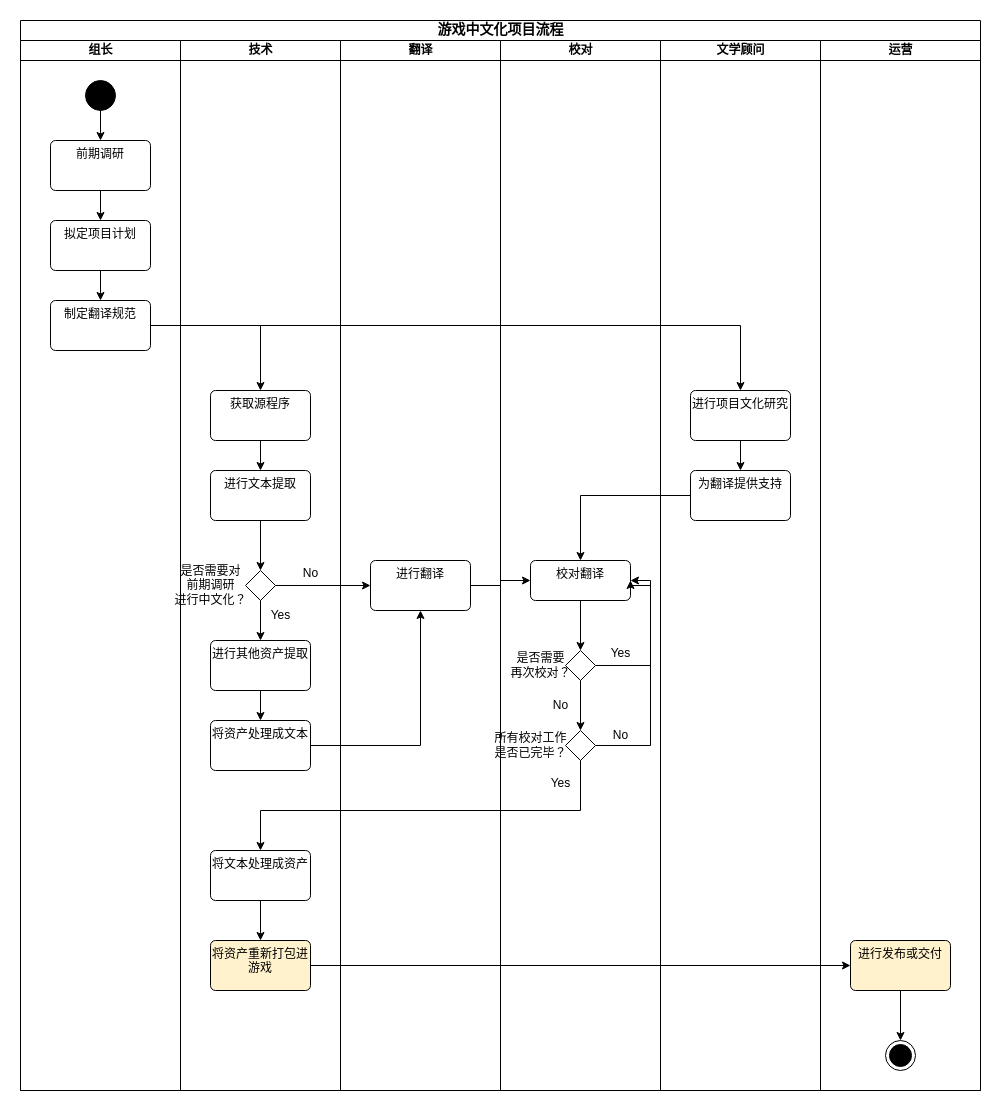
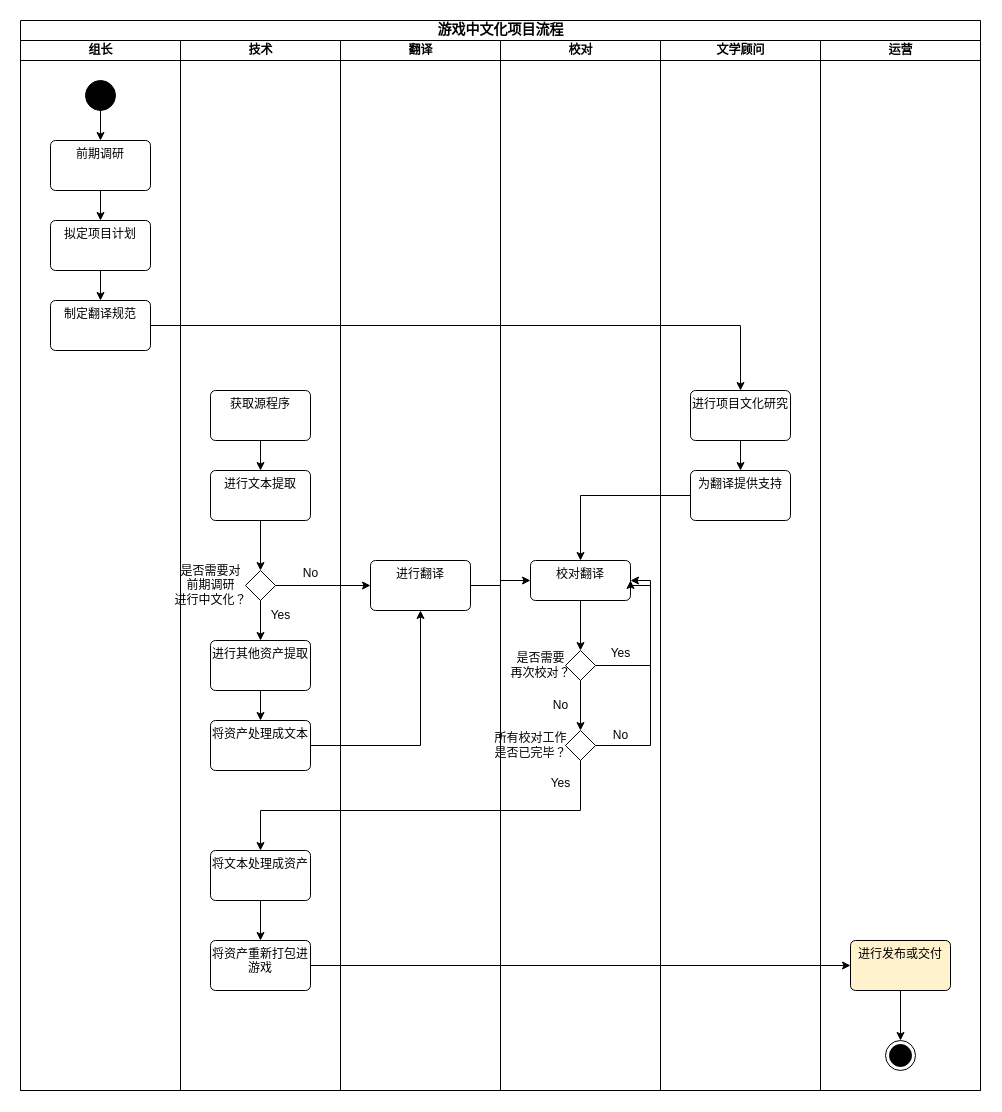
edge "制定翻译规范" -> "获取源程序": removed
node "将资产重新打包进游戏": fillcolor #fff2cc -> #ffffff
